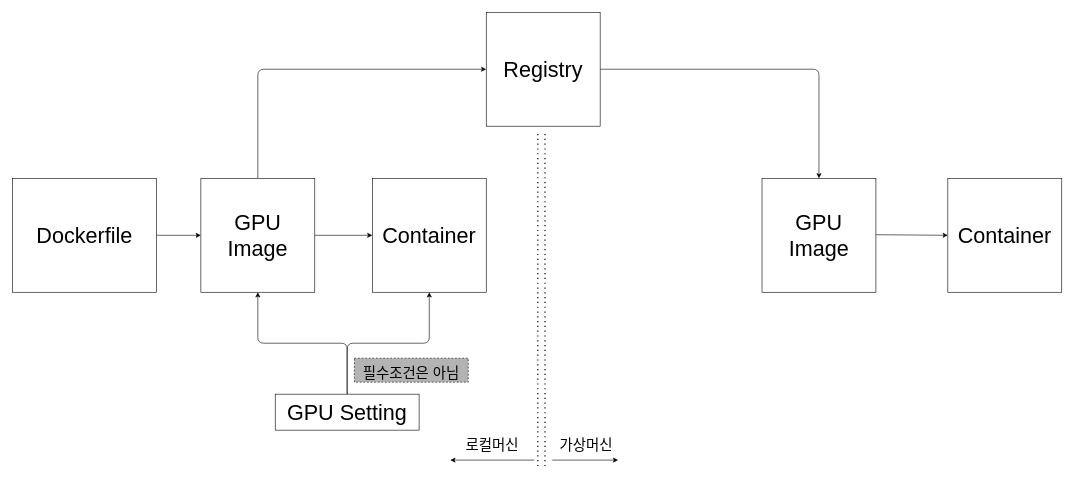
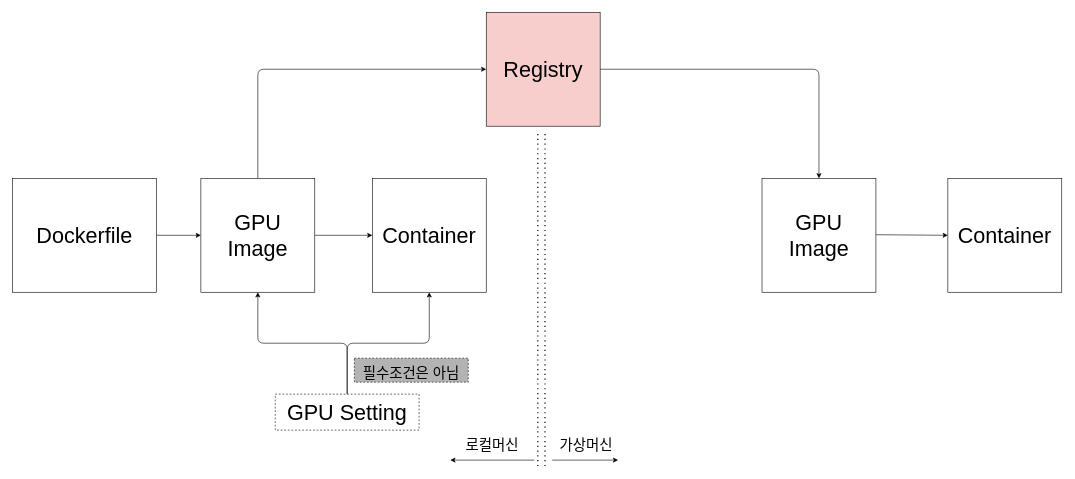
node "Registry": fillcolor #ffffff -> #f8cecc
node "GPU Setting": style solid -> dashed
